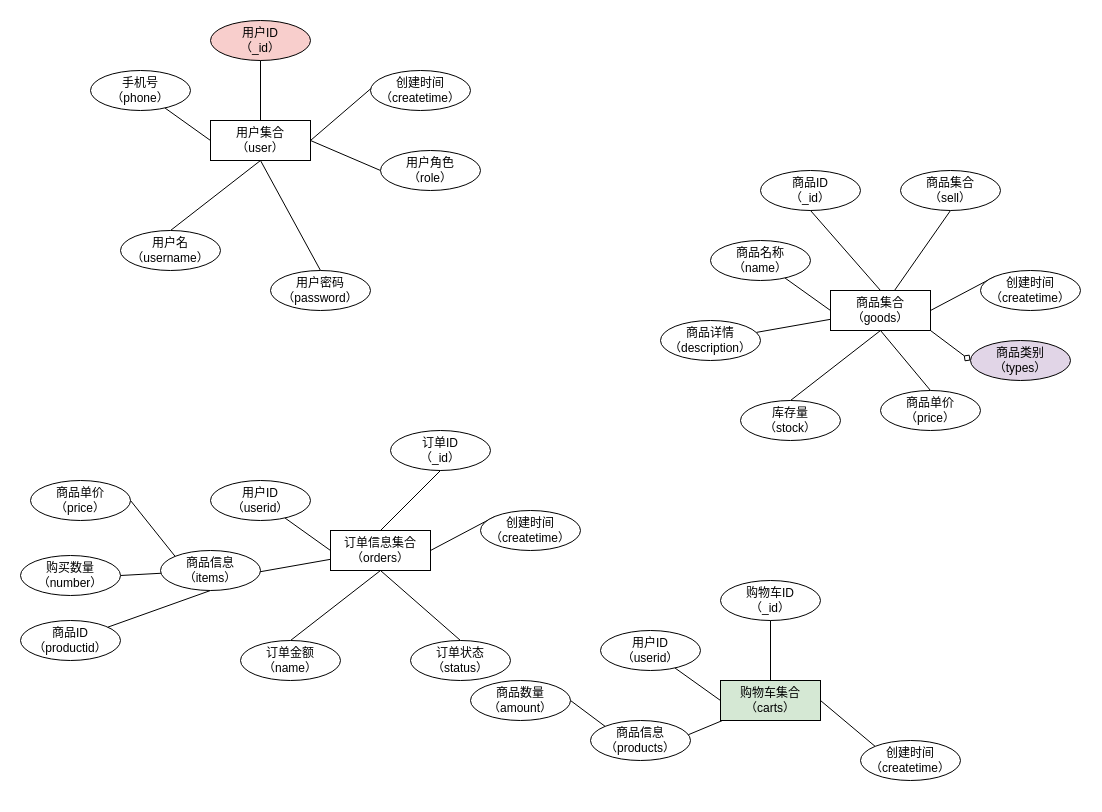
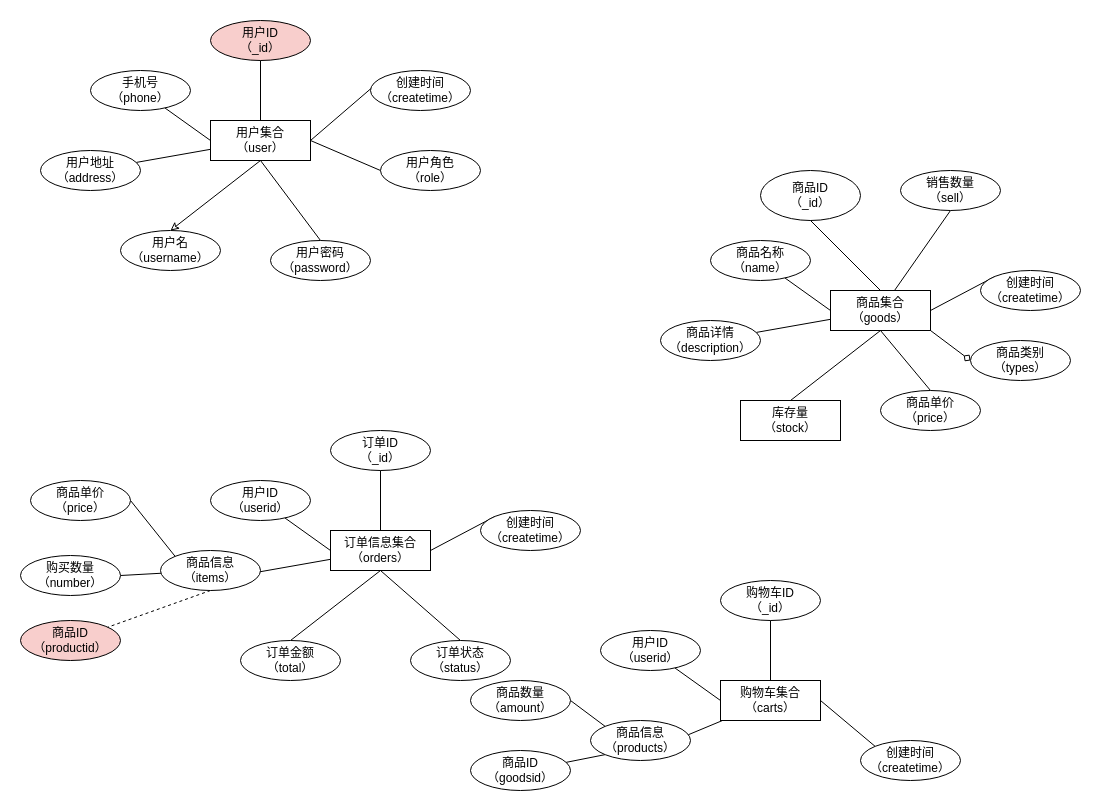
edge "用户集合 （user）" -- "用户地址 （address）": added
node "用户地址 （address）": added
node "商品ID （_id）": size 100x40 -> 100x50
node "商品集合 （sell）": label "商品集合 （sell）" -> "销售数量 （sell）"
edge "用户集合 （user）" -- "用户名 （username）": arrowhead none -> classic
node "用户密码 （password）": moved (321, 291) -> (321, 261)
node "商品类别 （types）": fillcolor #e1d5e7 -> #ffffff
node "库存量 （stock）": shape ellipse -> rectangle
node "订单ID （_id）": moved (441, 451) -> (381, 451)
edge "商品信息 （items）" -- "商品ID （productid）": style solid -> dashed
node "商品ID （productid）": fillcolor #ffffff -> #f8cecc
node "订单金额 （name）": label "订单金额 （name）" -> "订单金额 （total）"
node "购物车集合 （carts）": fillcolor #d5e8d4 -> #ffffff
edge "商品信息 （products）" -- "商品ID （goodsid）": added
node "商品ID （goodsid）": added
